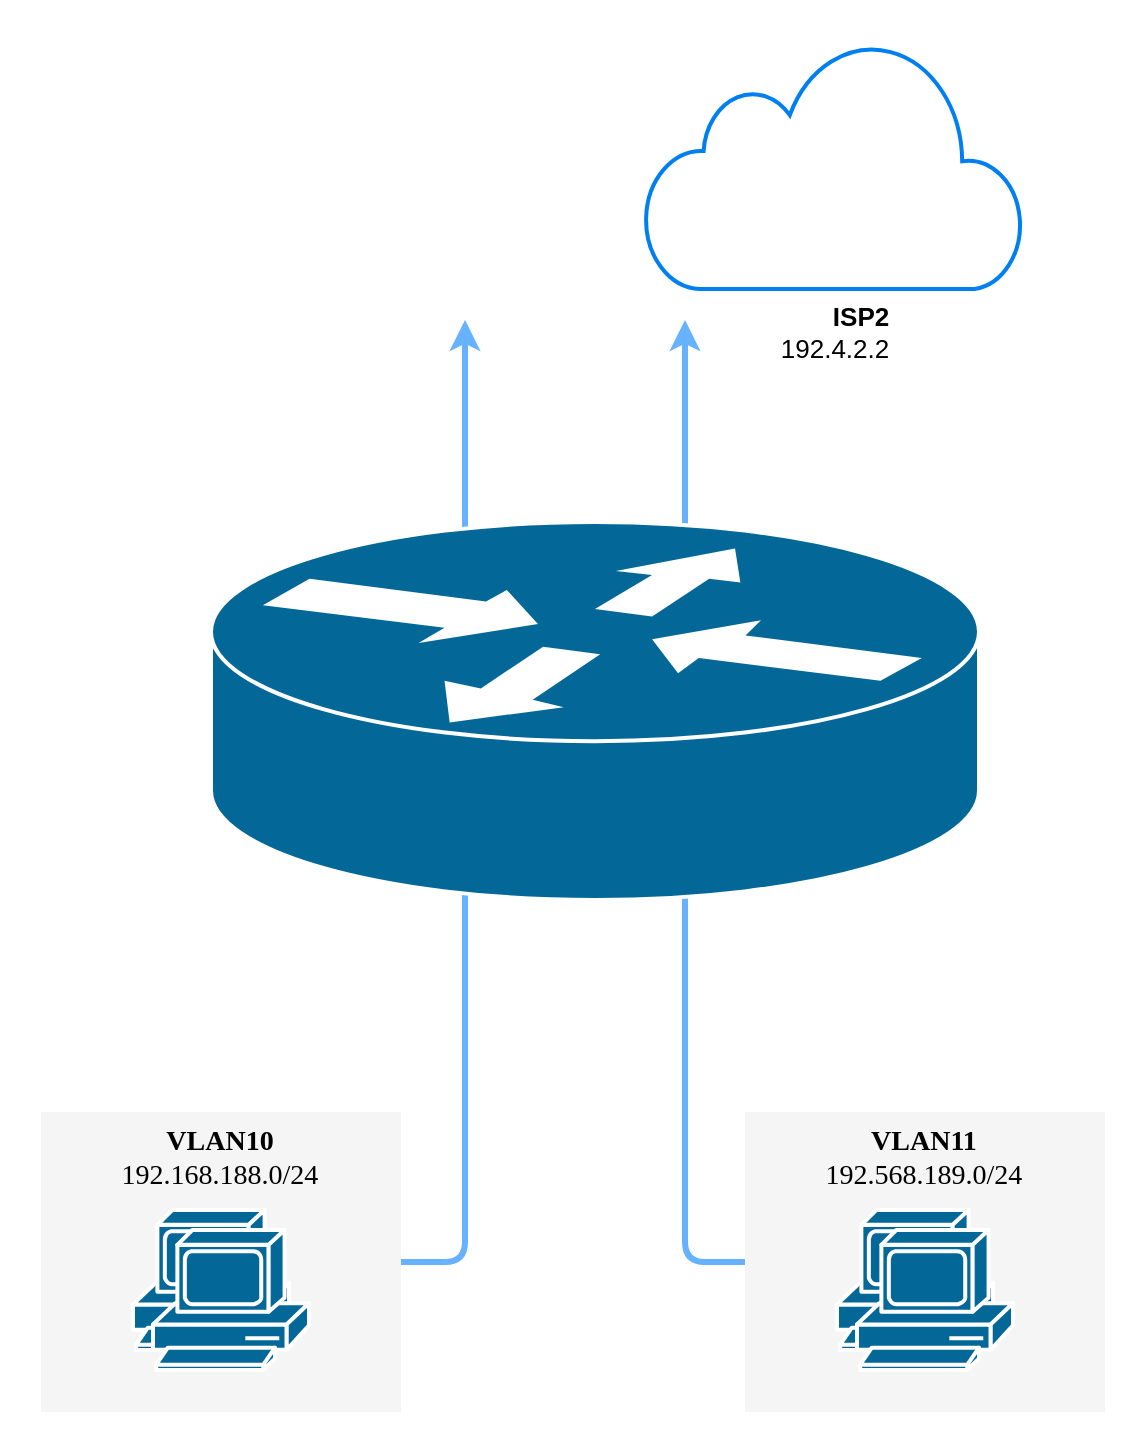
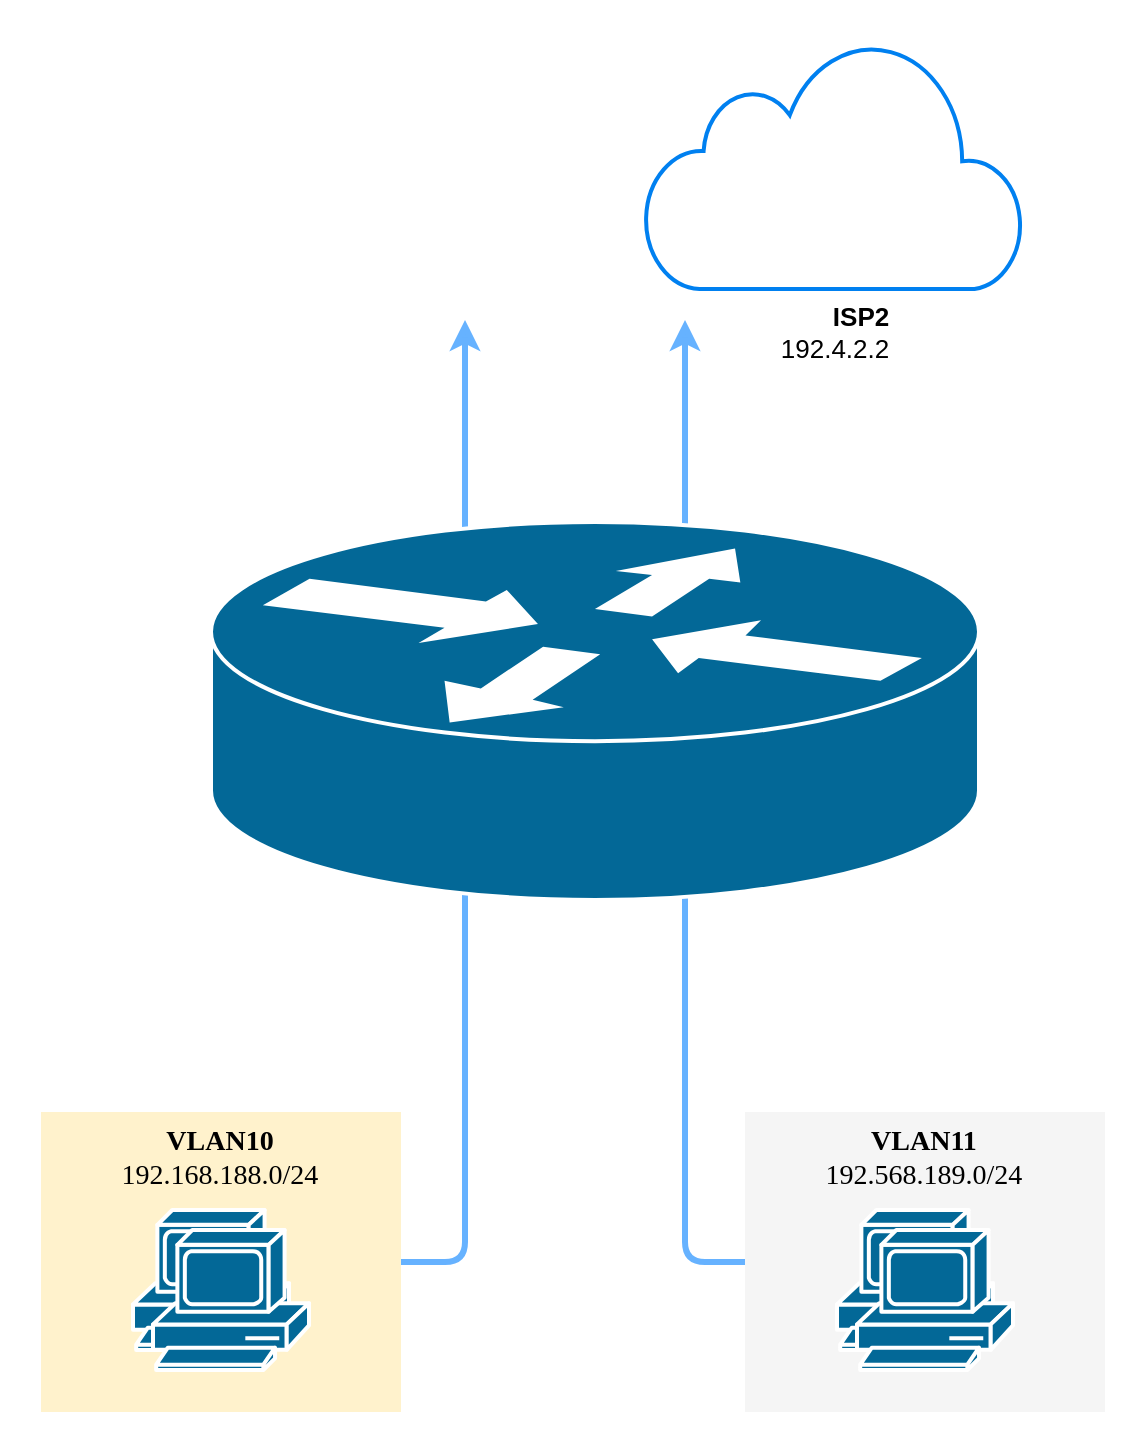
node "VLAN10 192.168.188.0/24": fillcolor #f5f5f5 -> #fff2cc
